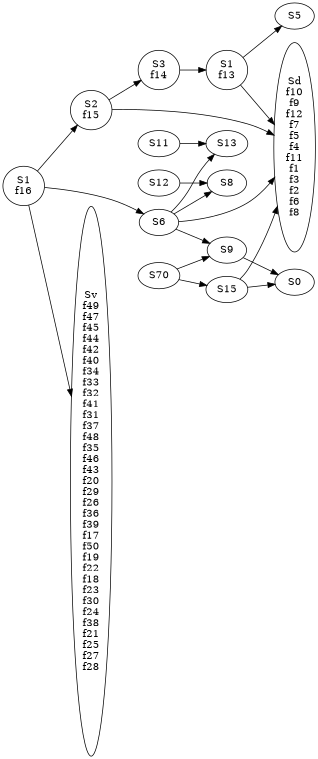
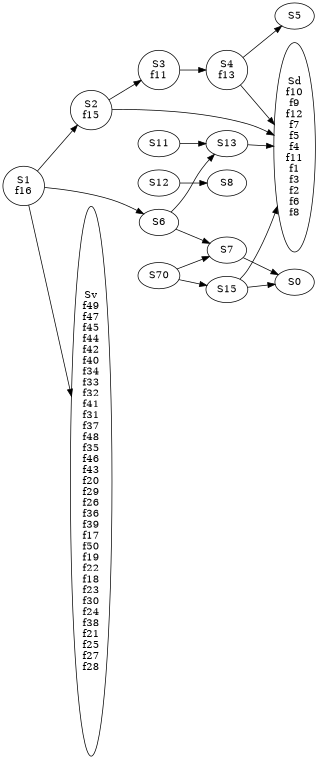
node "S3 f14": label "S3 f14" -> "S3 f11"
node "S1 f13": label "S1 f13" -> "S4 f13"
edge "S6" -> "S8": removed
edge "S6" -> "Sd f10 f9 f12 f7 f5 f4 f11 f1 f3 f2 f6 f8": now "S13" -> "Sd f10 f9 f12 f7 f5 f4 f11 f1 f3 f2 f6 f8"
node "S9": label "S9" -> "S7"
